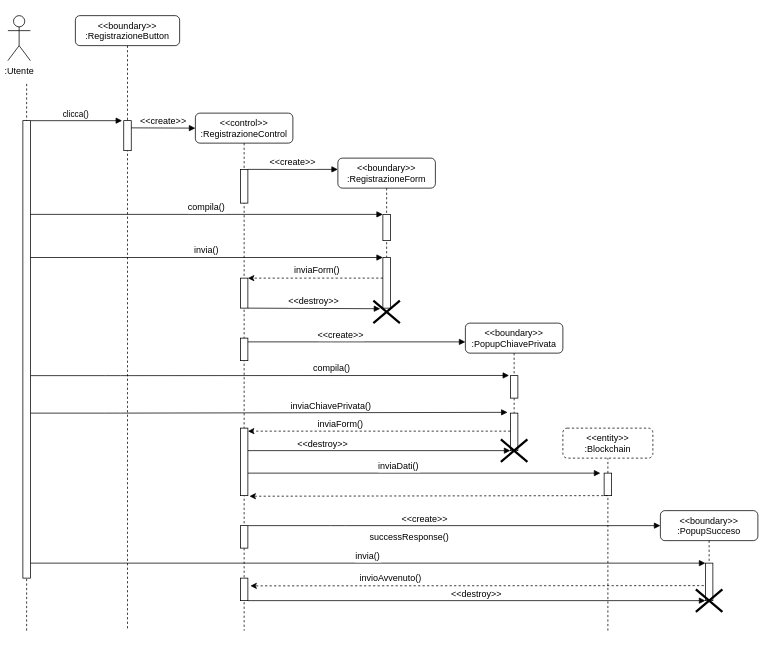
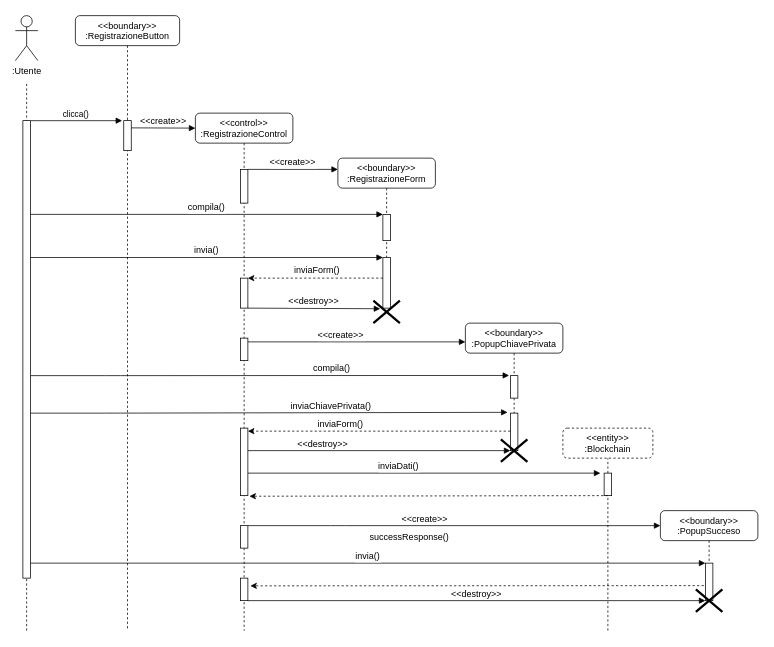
node ":Utente": moved (19, 38) -> (27, 38)
node "invioAvvenuto()": removed
